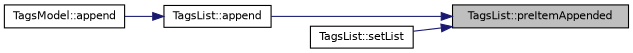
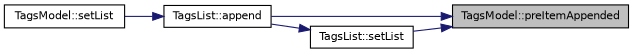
node "TagsModel::append": label "TagsModel::append" -> "TagsModel::setList"
node "TagsList::preItemAppended": label "TagsList::preItemAppended" -> "TagsModel::preItemAppended"
edge "TagsList::append" -> "TagsList::setList": added
